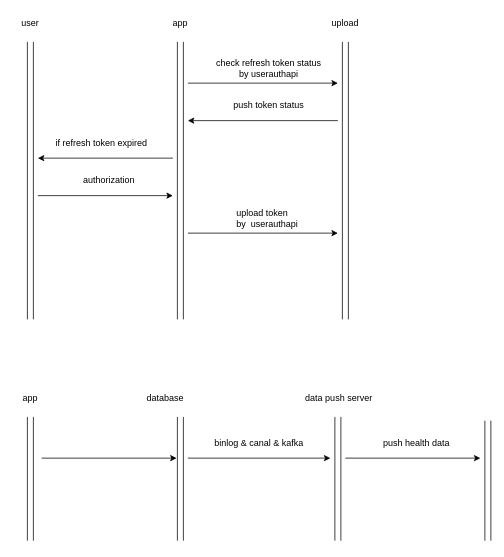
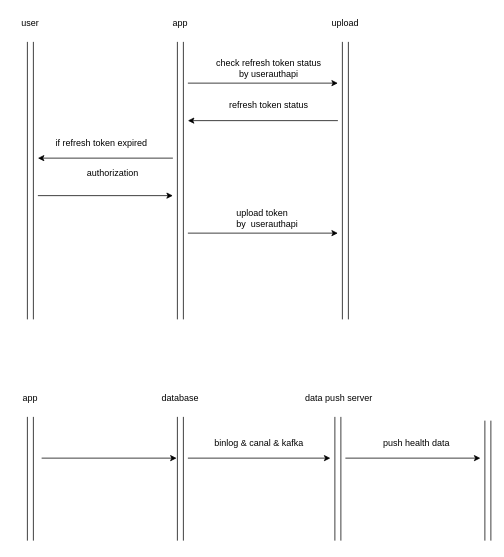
node "push token status": label "push token status" -> "refresh token status"
node "authorization": moved (109, 180) -> (113, 173)
node "database": moved (165, 398) -> (180, 398)
